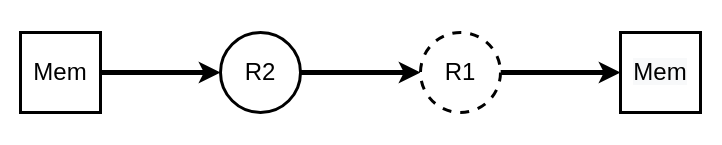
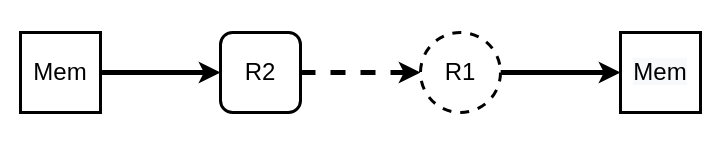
node "R2": shape ellipse -> rounded rectangle
edge "R2" -> "R1": style solid -> dashed
